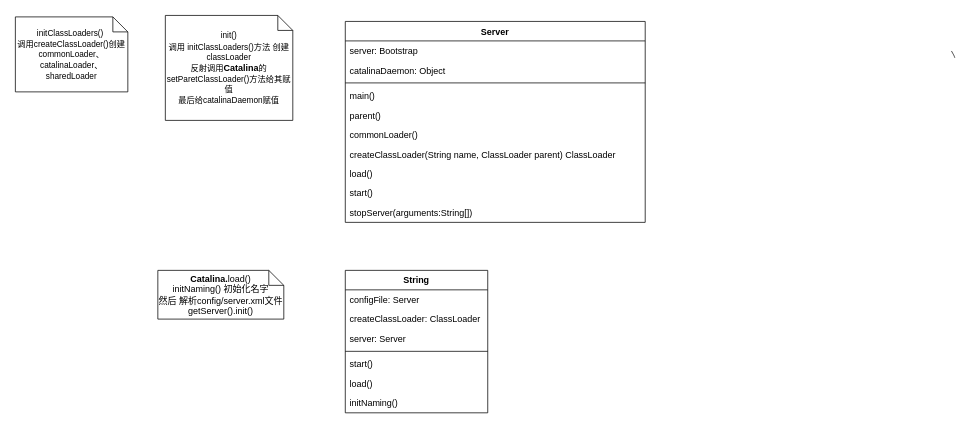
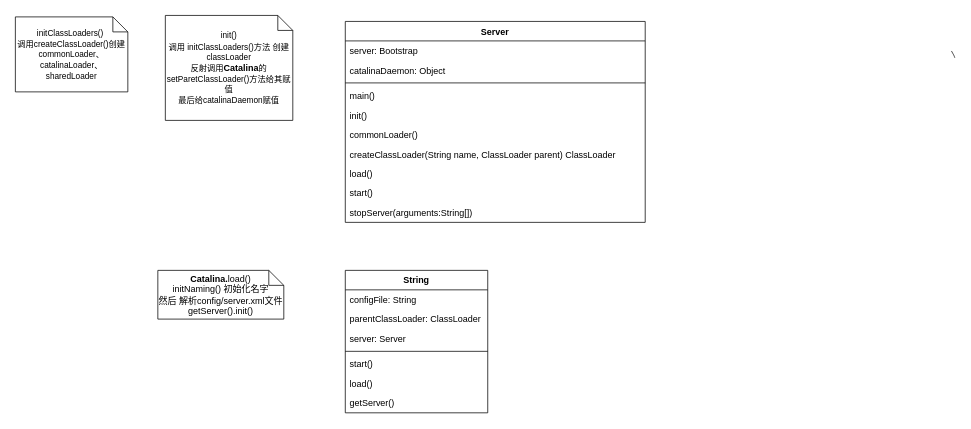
node "parent()": label "parent()" -> "init()"
node "configFile: Server": label "configFile: Server" -> "configFile: String"
node "createClassLoader: ClassLoader": label "createClassLoader: ClassLoader" -> "parentClassLoader: ClassLoader"
node "initNaming()": label "initNaming()" -> "getServer()"
